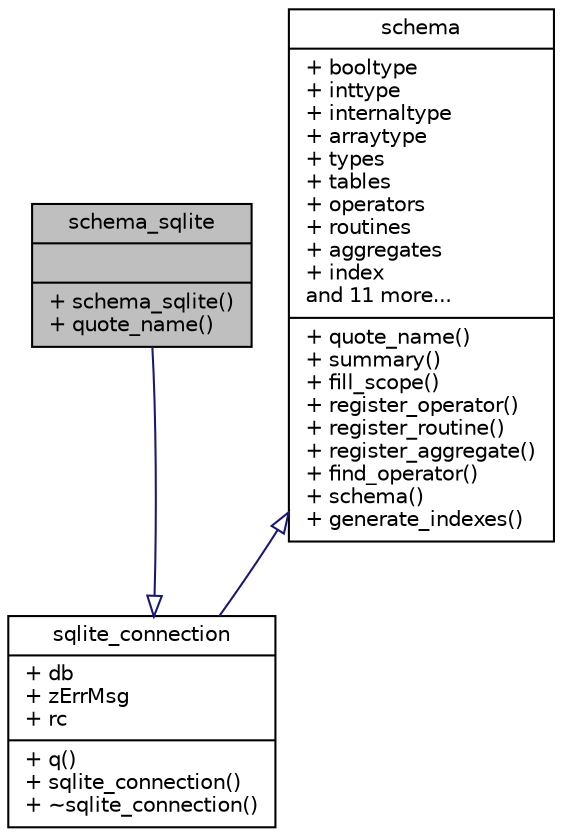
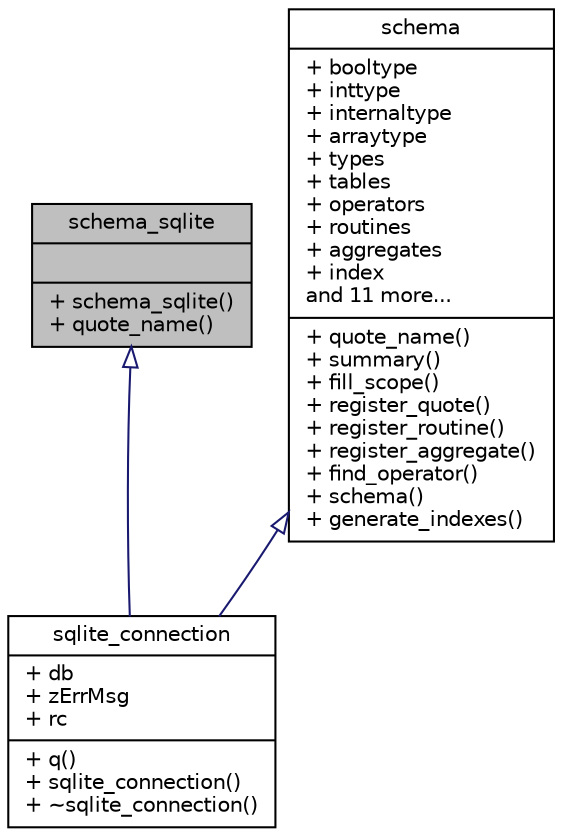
node "schema": text "+ register_operator()" -> "+ register_quote()"
edge "schema_sqlite" -> "sqlite_connection": reversed
